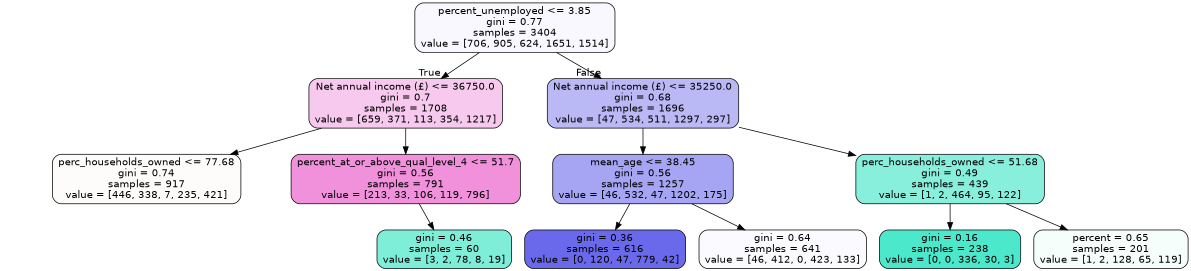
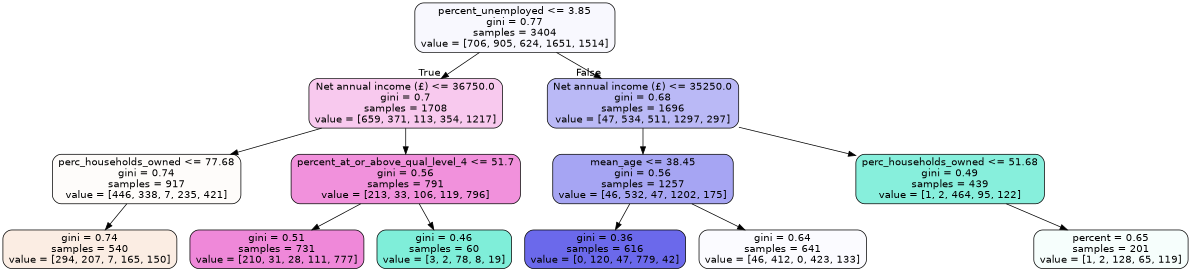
node "gini = 0.74 samples = 540 value = [294, 207, 7, 165, 150]": added
node "gini = 0.51 samples = 731 value = [210, 31, 28, 111, 777]": added
node "gini = 0.16 samples = 238 value = [0, 0, 336, 30, 3]": removed
